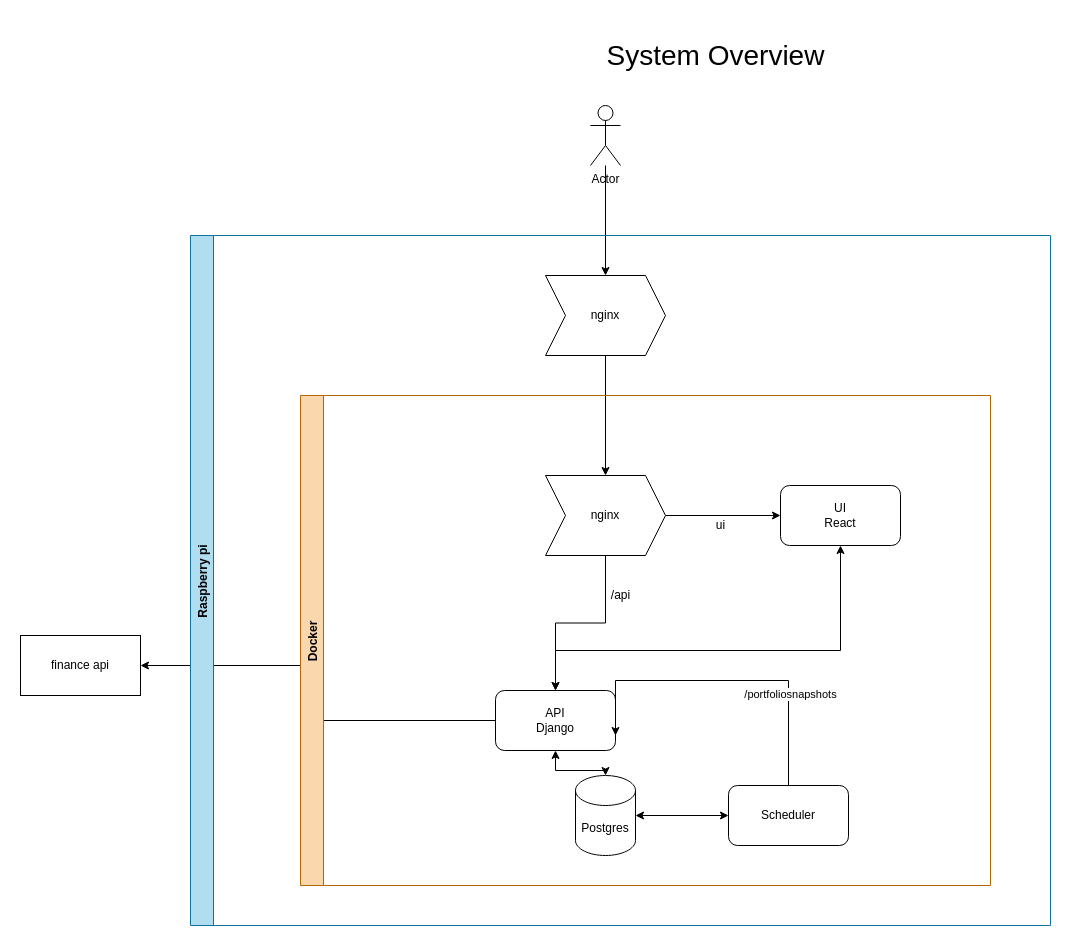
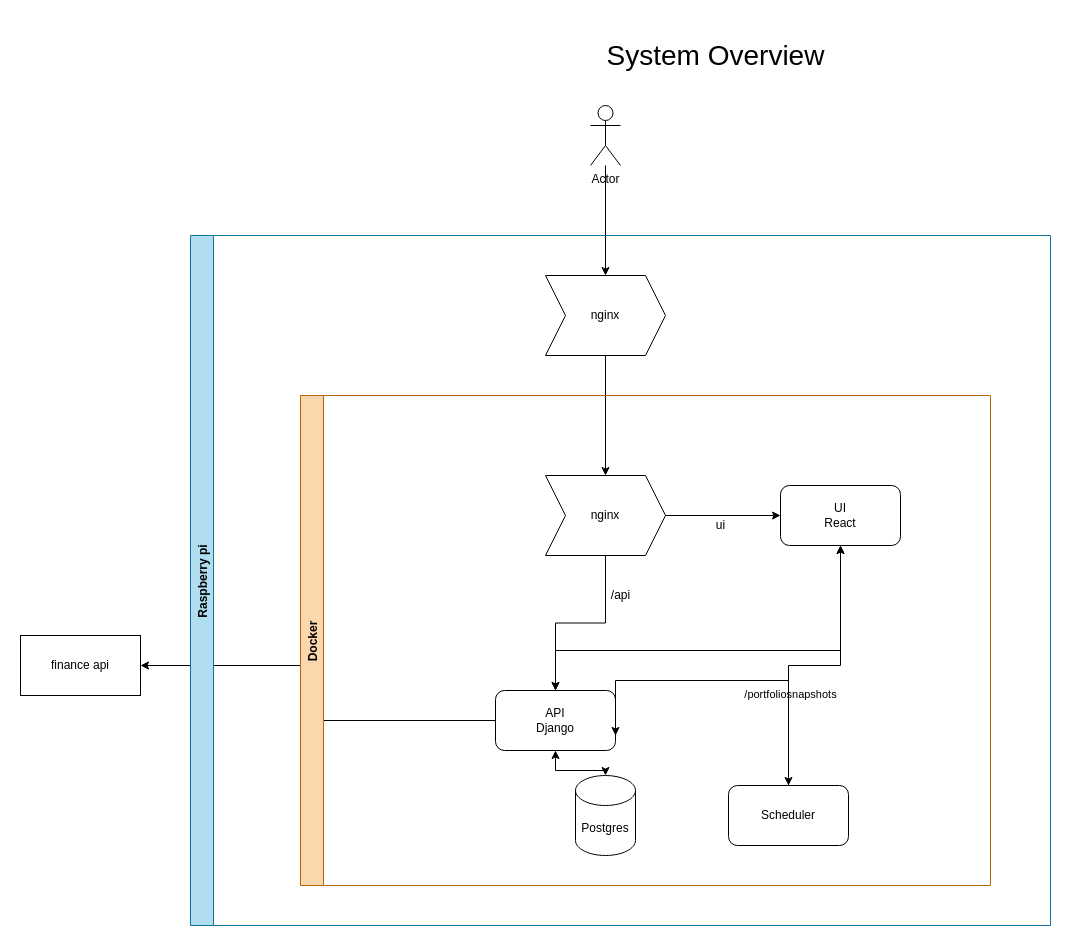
edge "Postgres" -- "Scheduler": now "UI React" -- "Scheduler"
